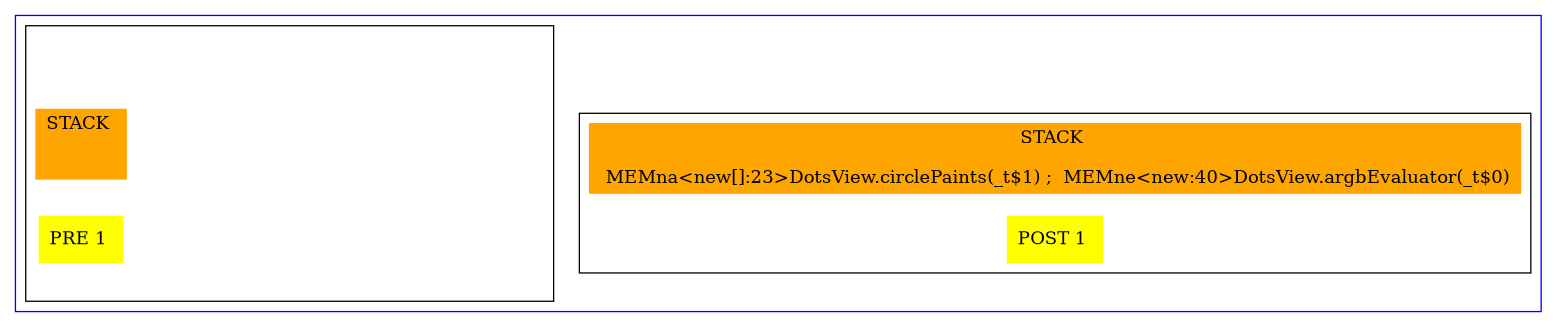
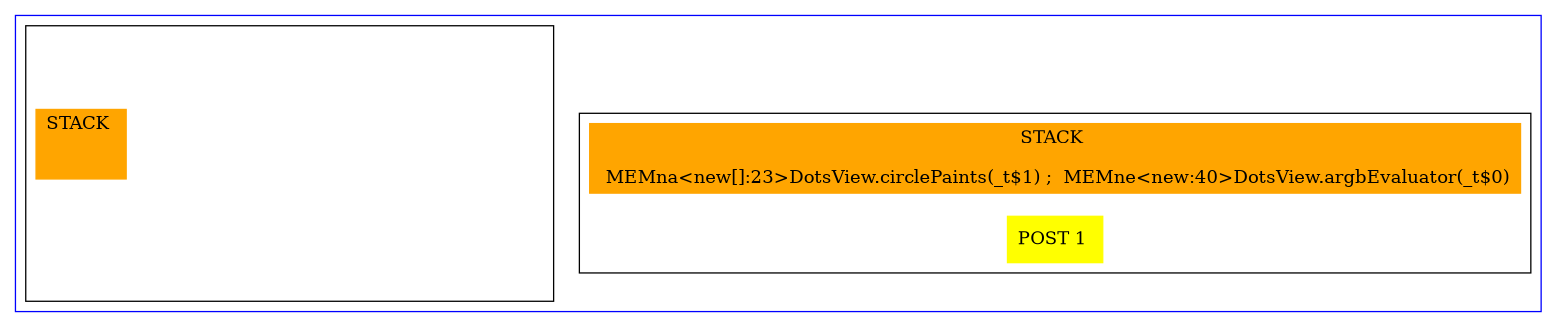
node "PRE 1": removed
